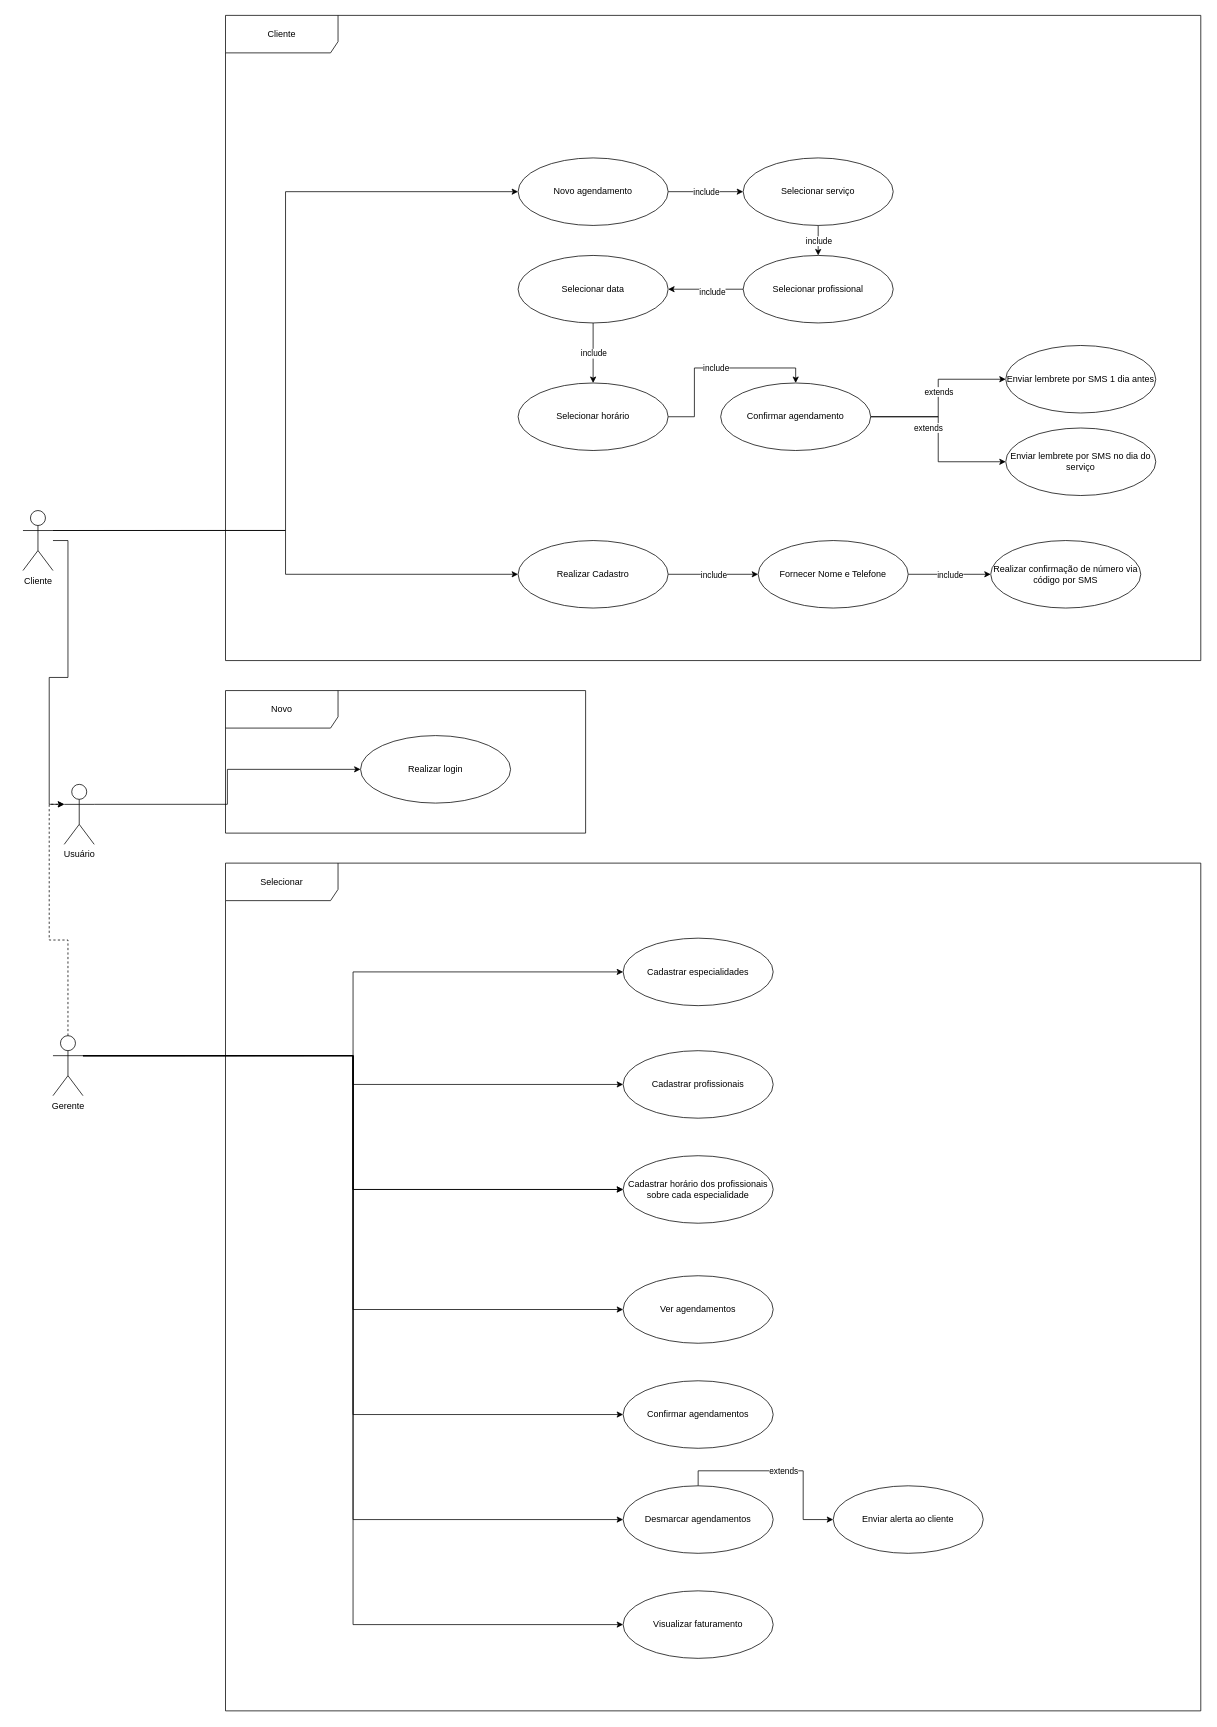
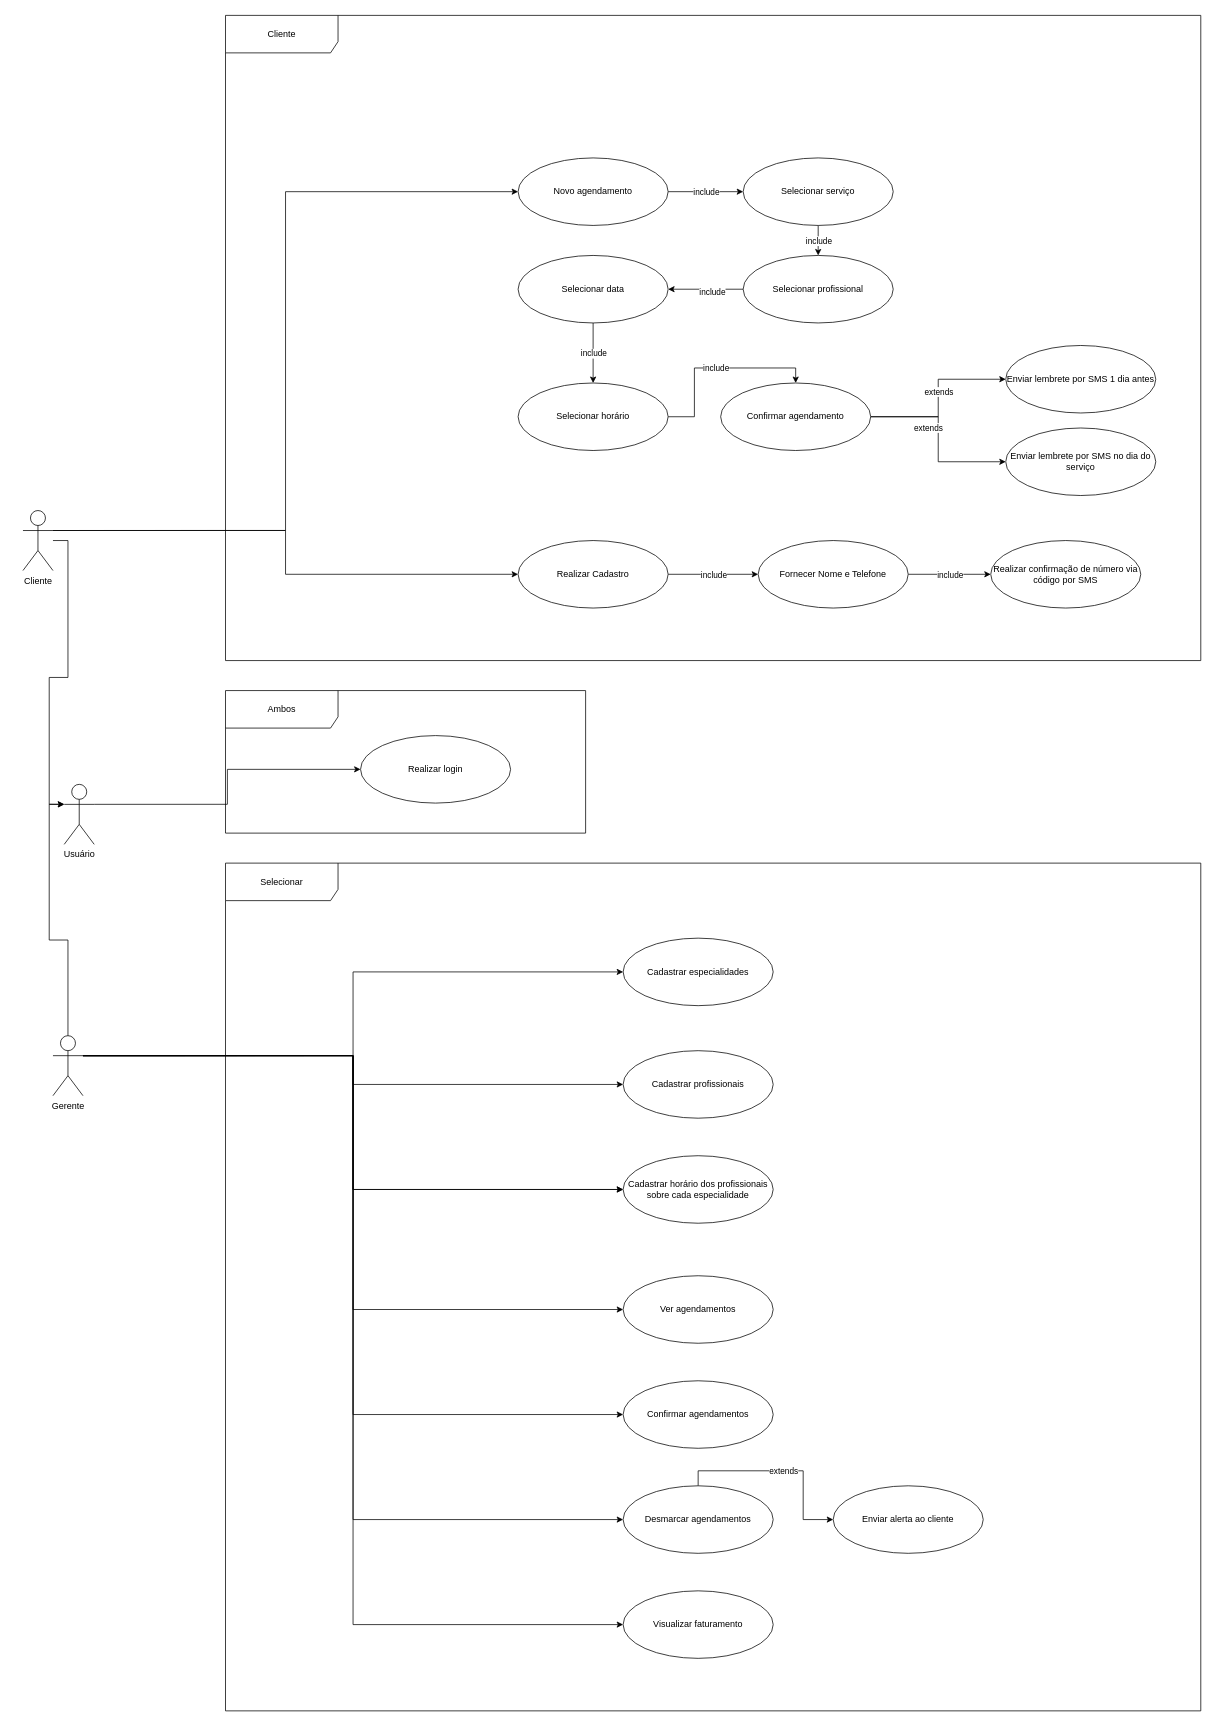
node "Novo": label "Novo" -> "Ambos"
edge "Gerente" -> "Usuário": style dashed -> solid
